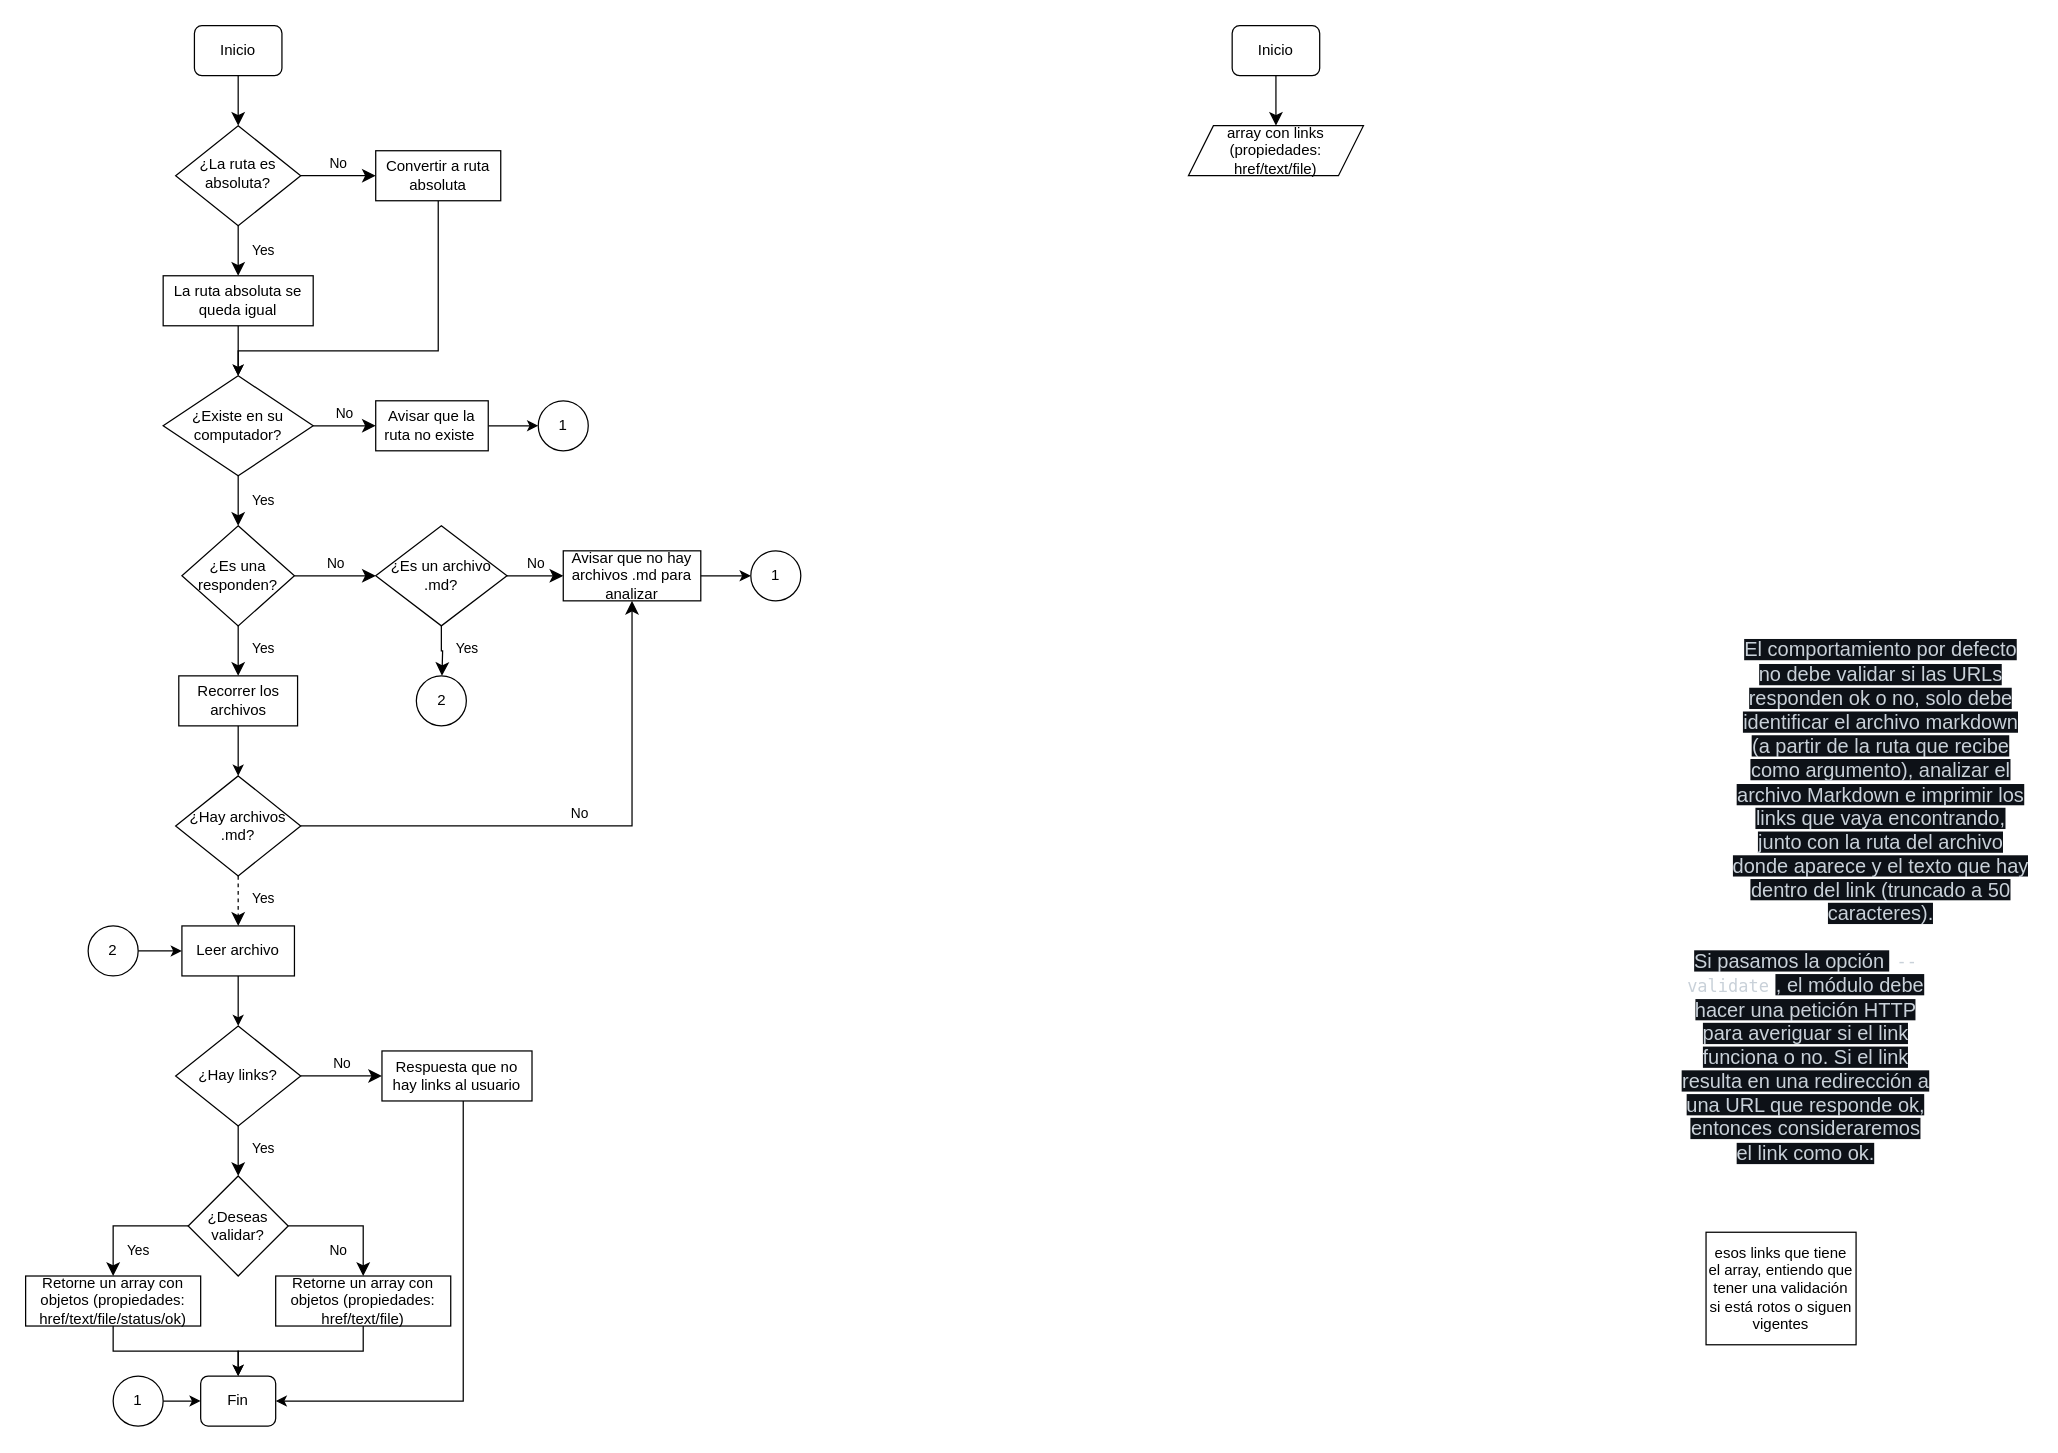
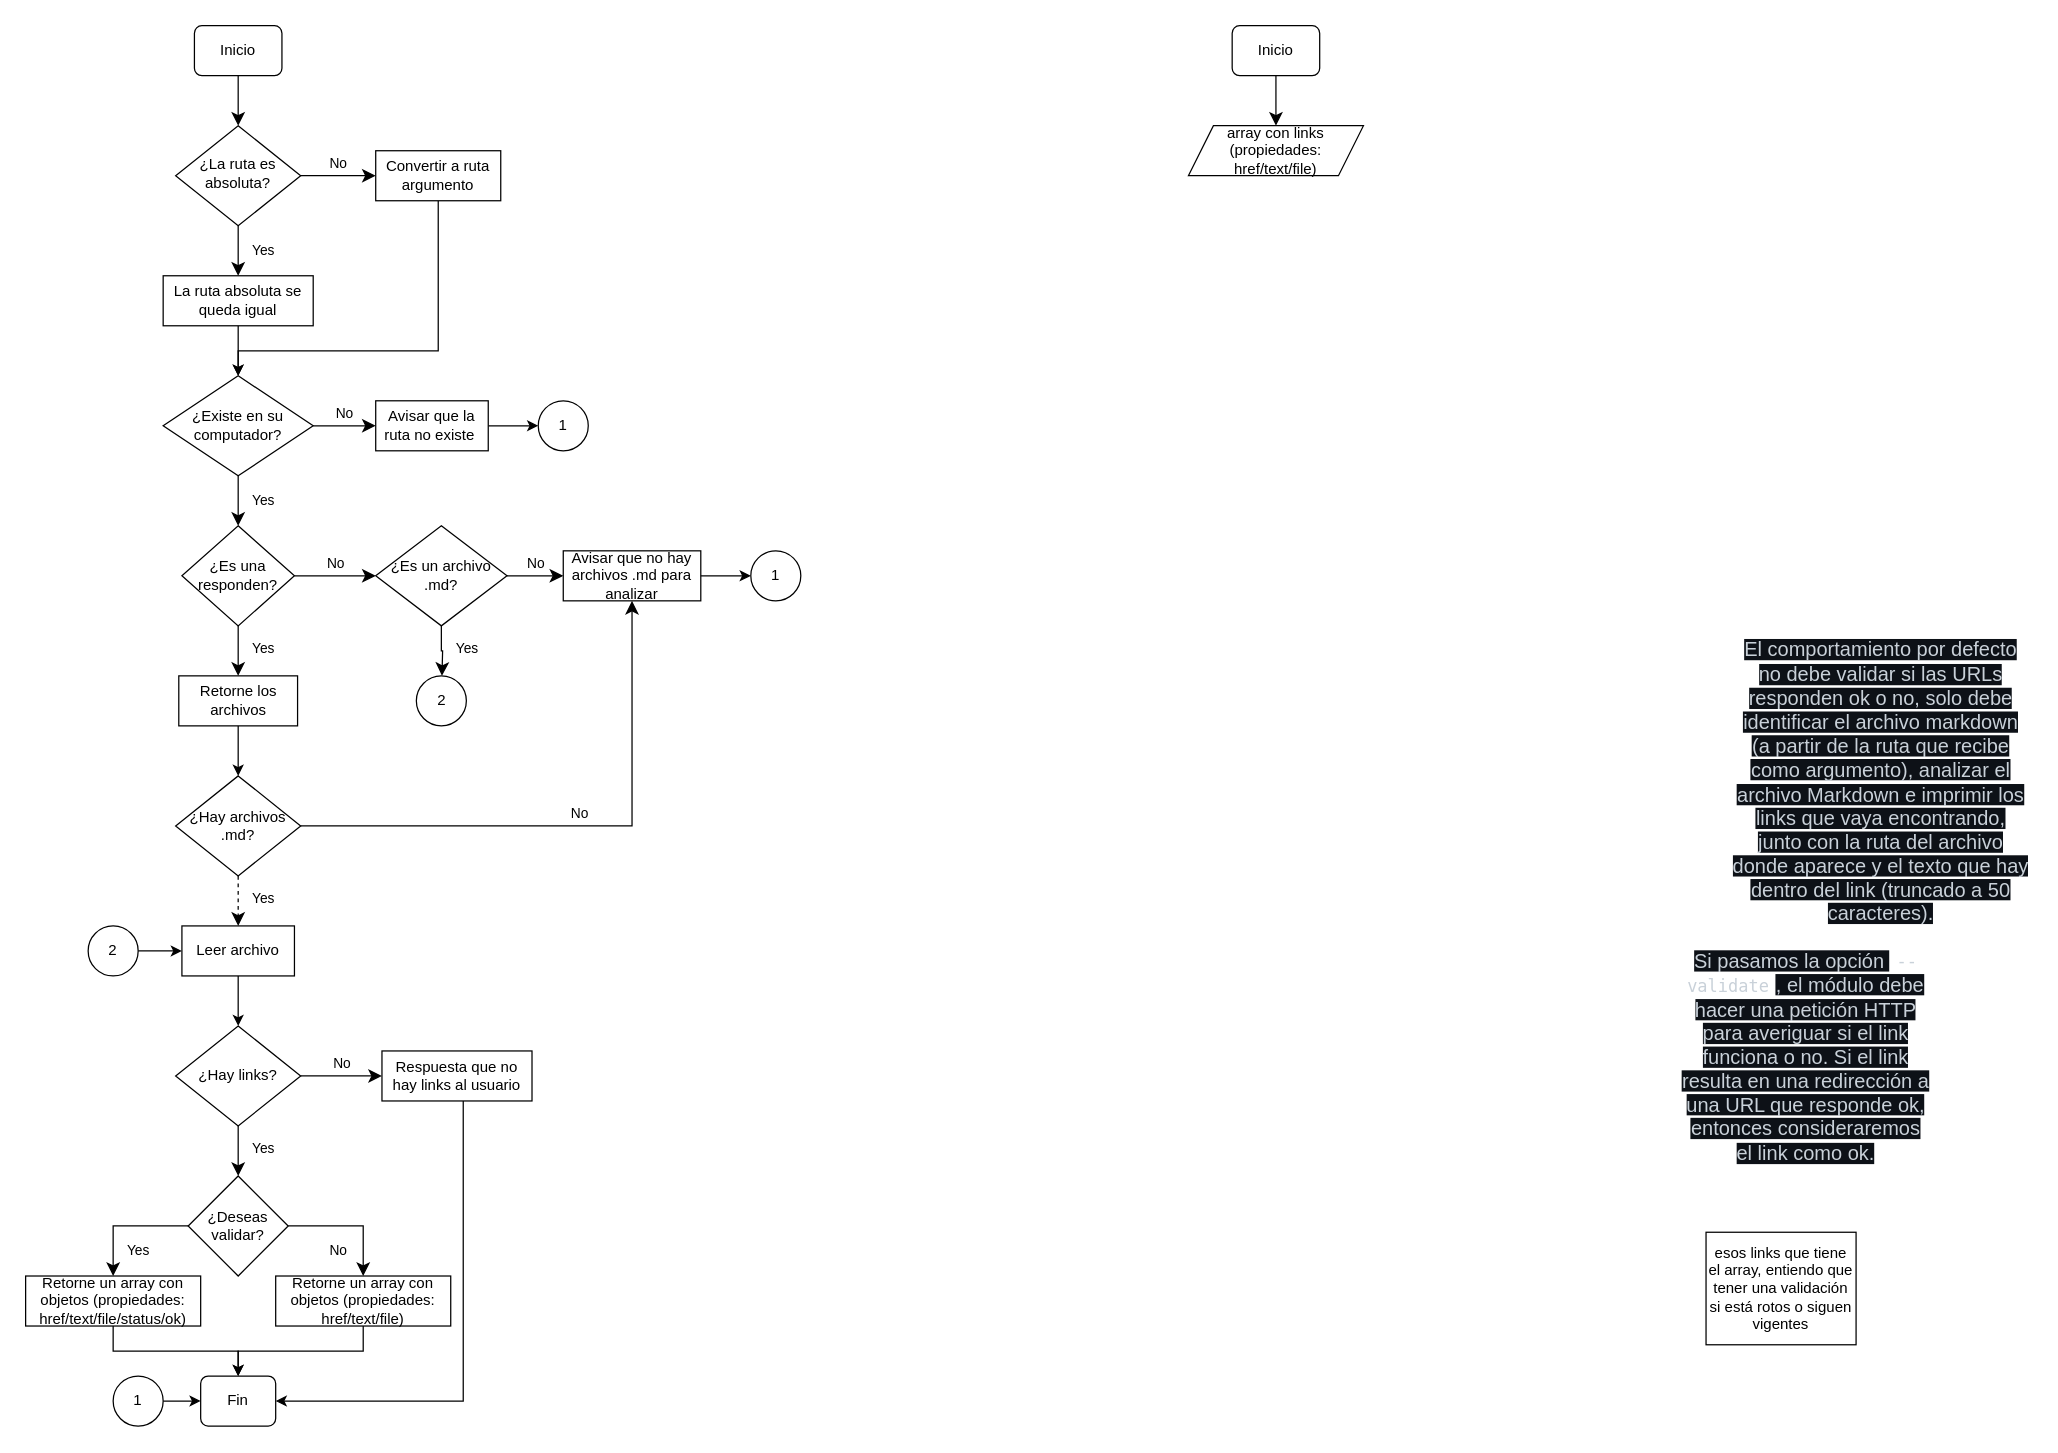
node "Convertir a ruta absoluta": label "Convertir a ruta absoluta" -> "Convertir a ruta argumento"
node "Recorrer los archivos": label "Recorrer los archivos" -> "Retorne los archivos"
